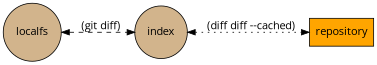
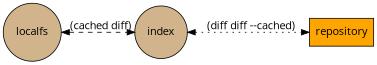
edge "localfs" -- "index": label "  (git diff)" -> "  (cached diff)"
